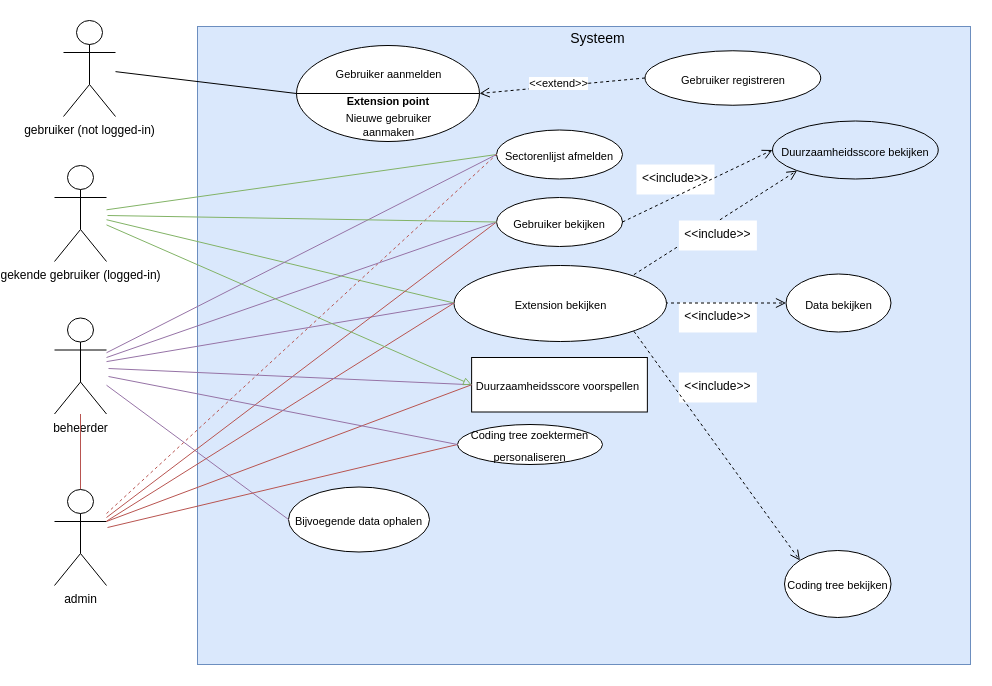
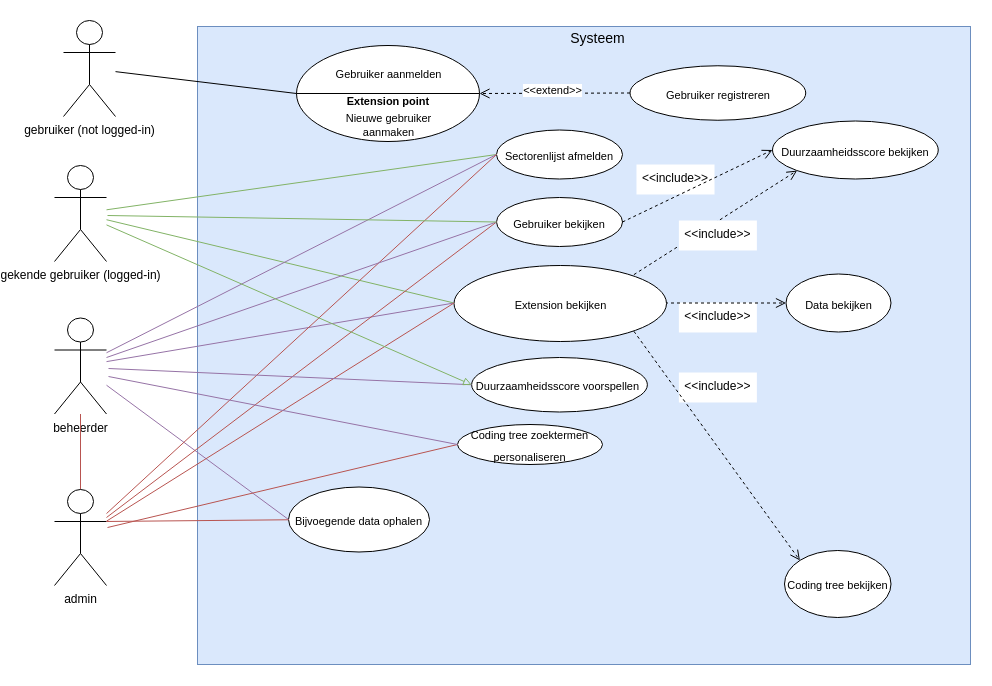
node "Gebruiker registreren": moved (733, 78) -> (718, 93)
node "Duurzaamheidsscore bekijken": fillcolor #dae8fc -> #ffffff
node "Duurzaamheidsscore voorspellen": shape rectangle -> ellipse
edge "Sectorenlijst afmelden" -- "admin": style dashed -> solid
edge "Duurzaamheidsscore voorspellen" -- "admin": now "Bijvoegende data ophalen" -- "admin"
